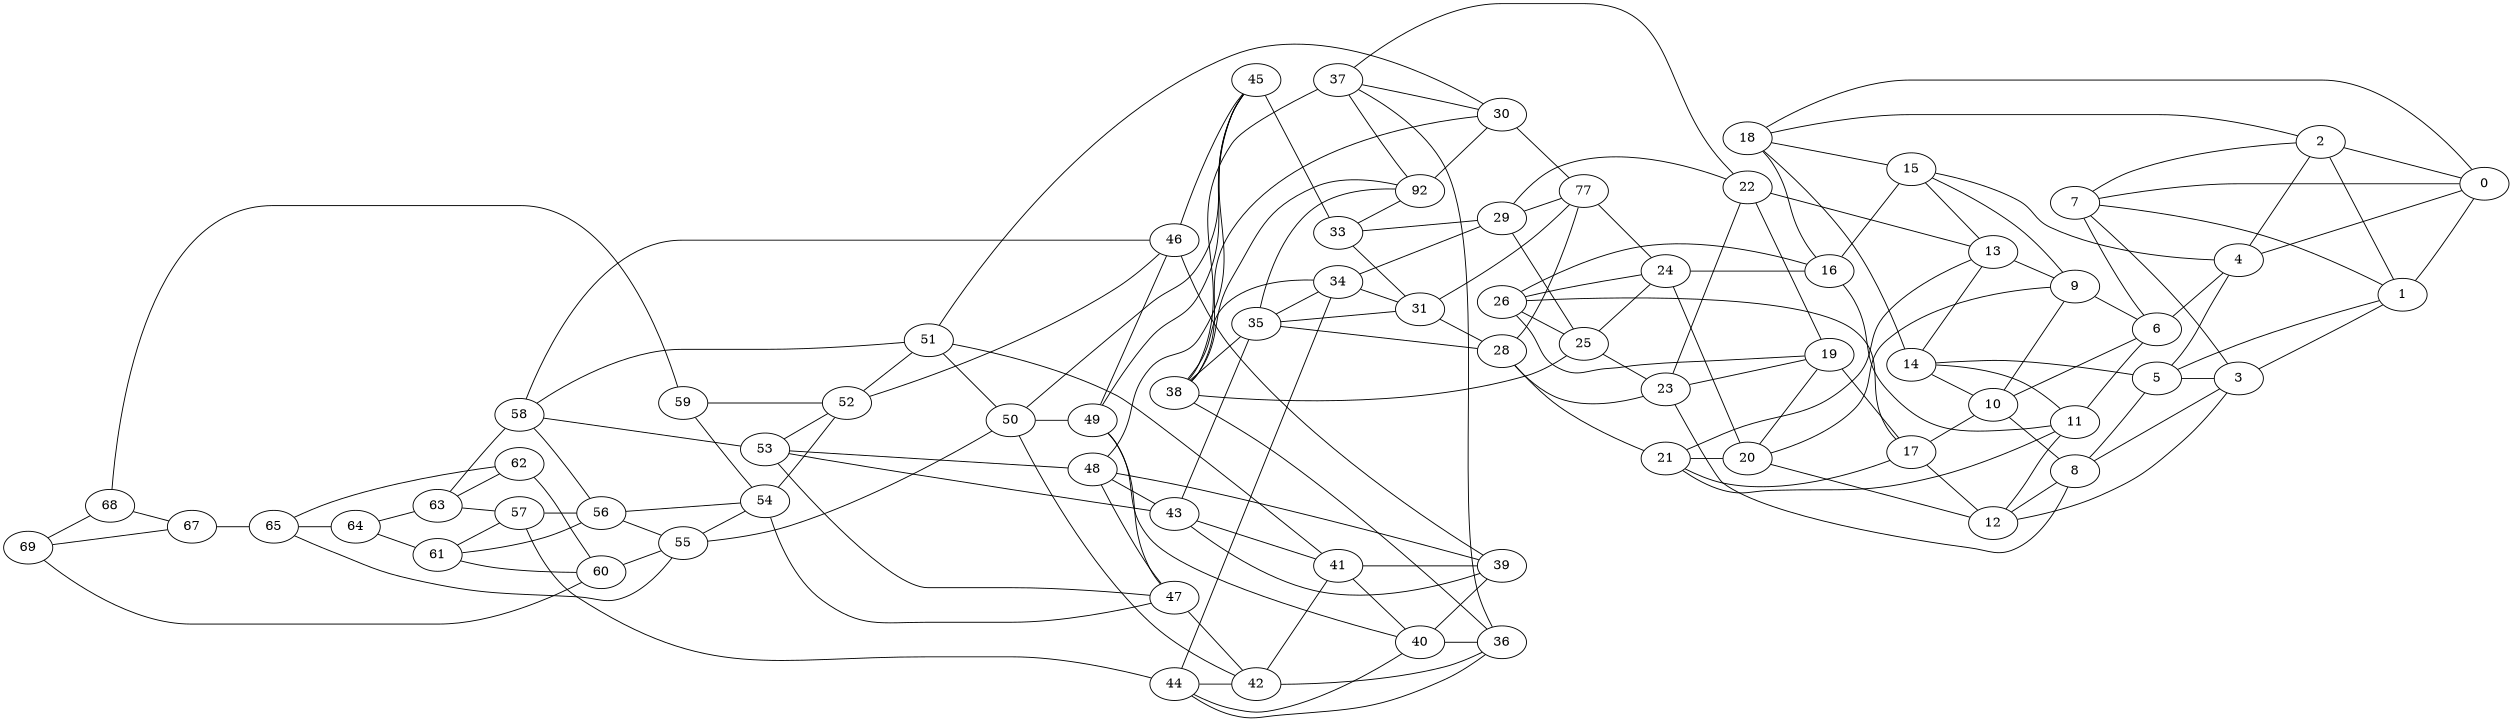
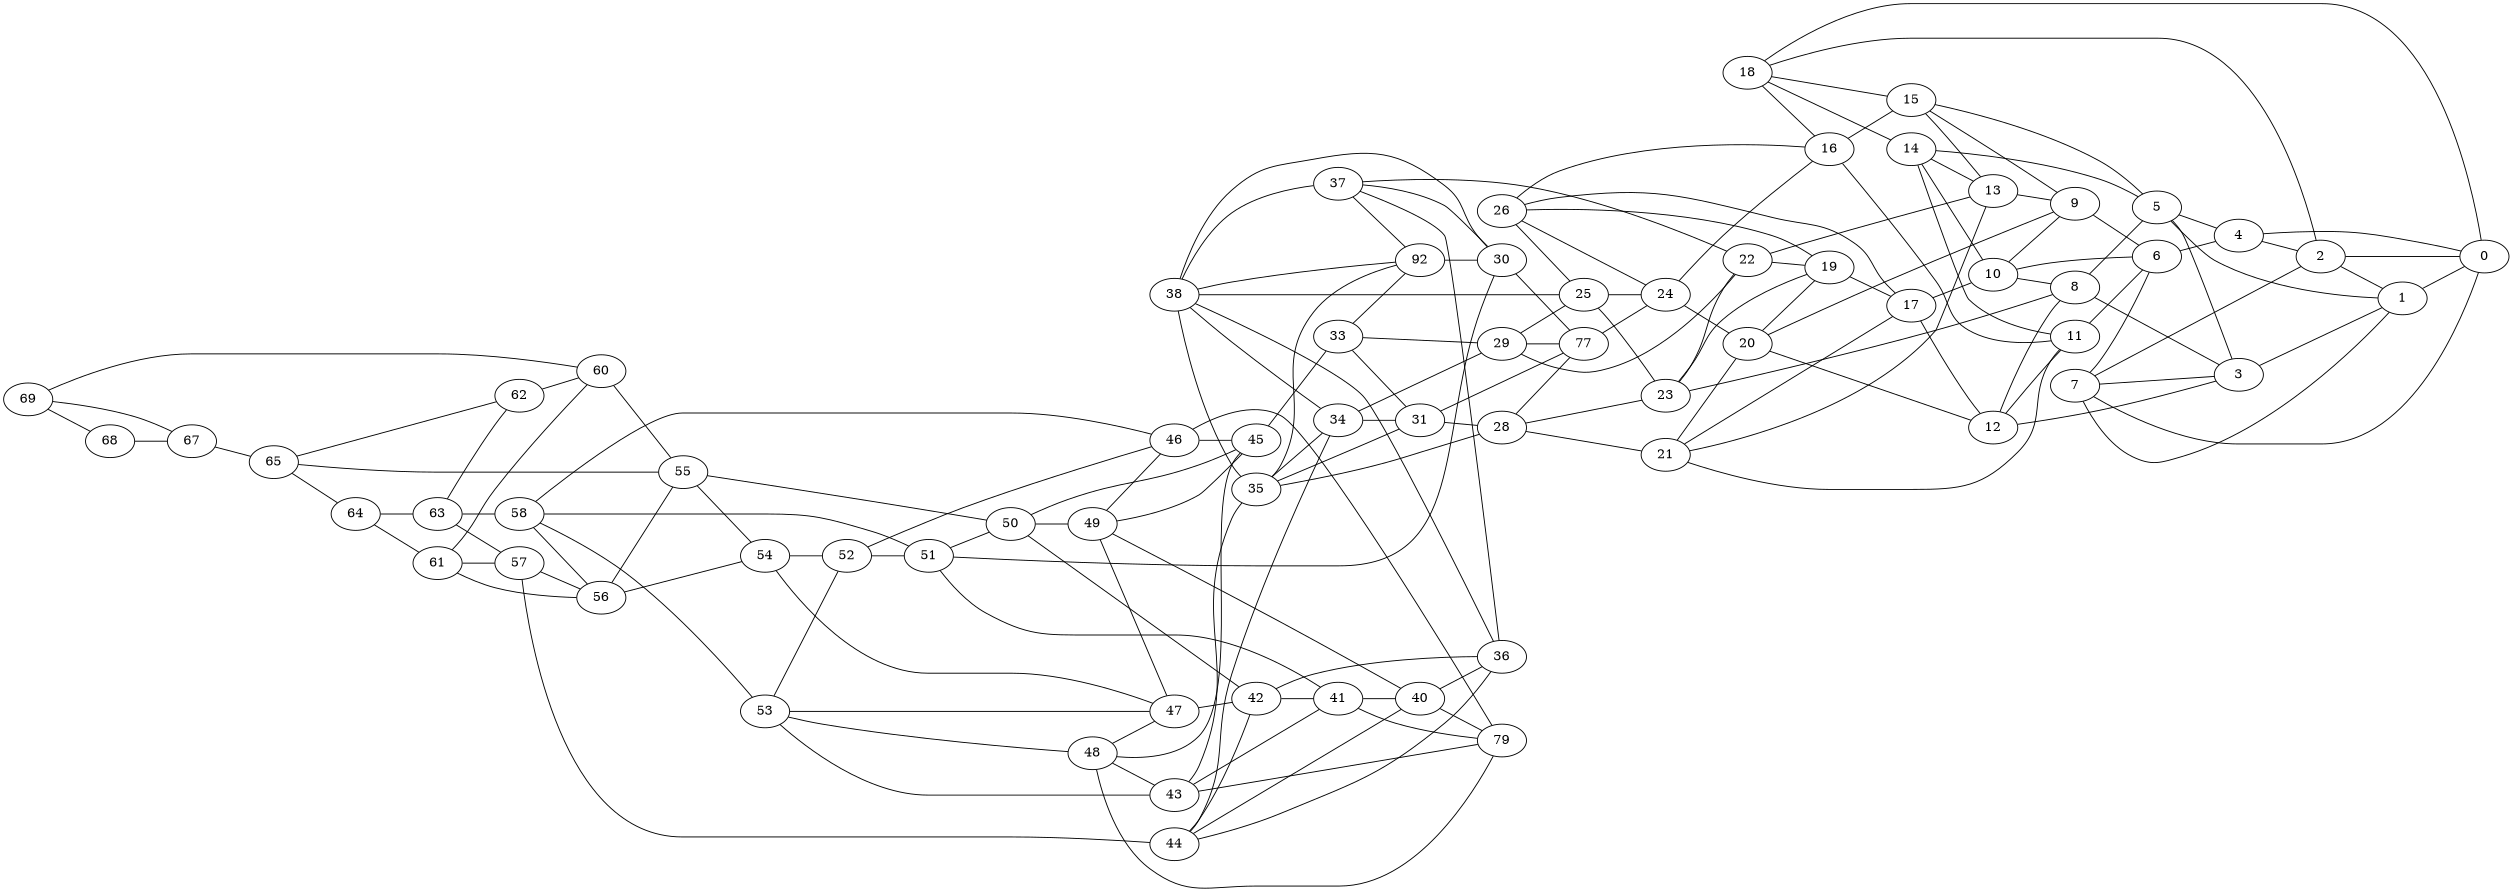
edge "15" -- "4": now "15" -- "5"
node "59": removed
node "39": label "39" -> "79"
